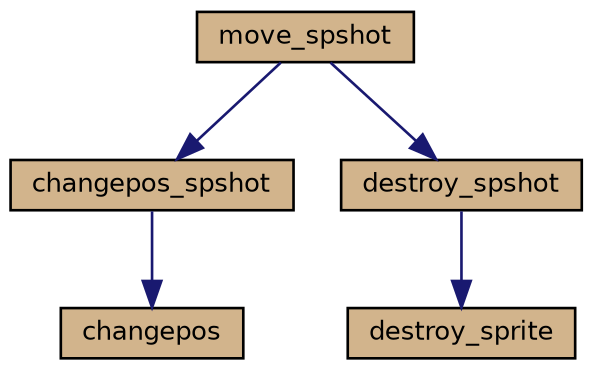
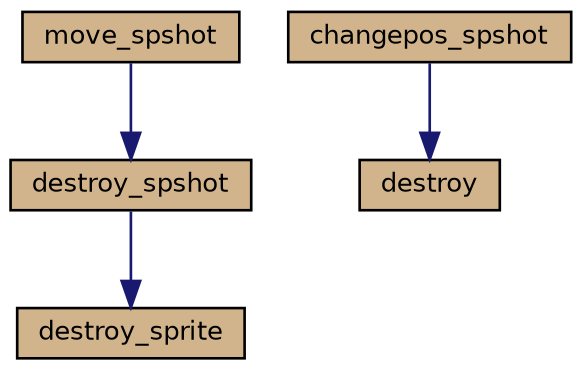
edge "move_spshot" -> "changepos_spshot": removed
node "changepos": label "changepos" -> "destroy"
